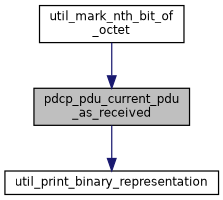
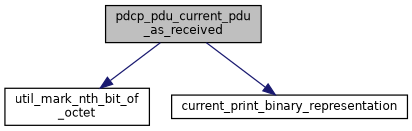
edge "util_mark_nth_bit_of _octet" -> "pdcp_pdu_current_pdu _as_received": reversed
node "util_print_binary_representation": label "util_print_binary_representation" -> "current_print_binary_representation"
